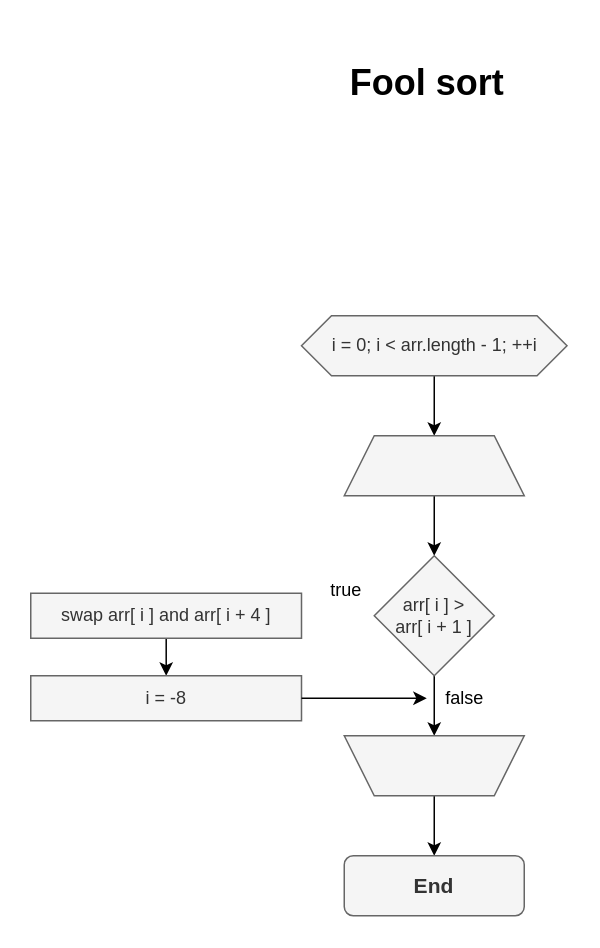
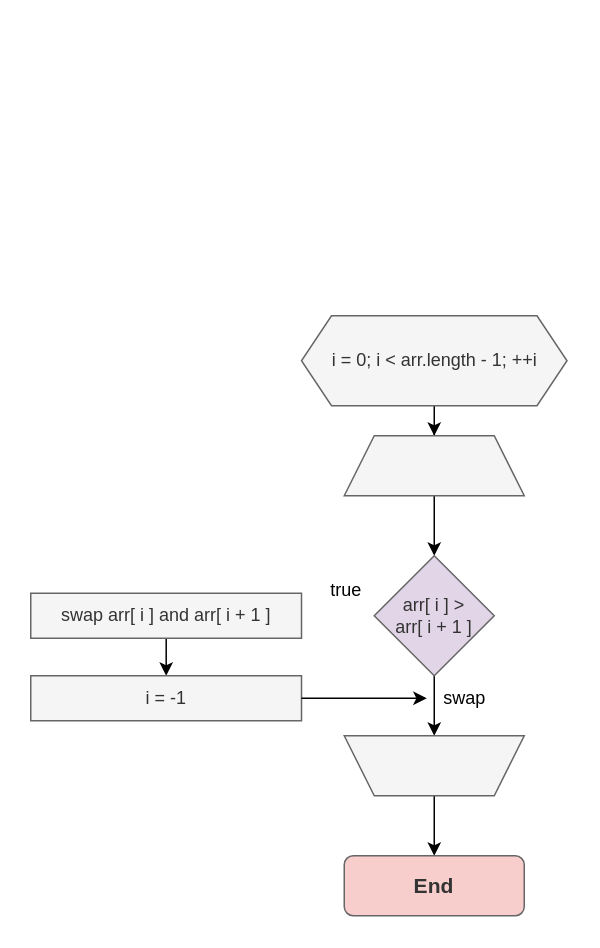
node "Fool sort": removed
node "i = 0; i < arr.length - 1; ++i": size 266x60 -> 266x90
node "swap arr[ i ] and arr[ i + 4 ]": label "swap arr[ i ] and arr[ i + 4 ]" -> "swap arr[ i ] and arr[ i + 1 ]"
node "arr[ i ] > arr[ i + 1 ]": fillcolor #f5f5f5 -> #e1d5e7
node "i = -8": label "i = -8" -> "i = -1"
node "false": label "false" -> "swap"
node "End": fillcolor #f5f5f5 -> #f8cecc
